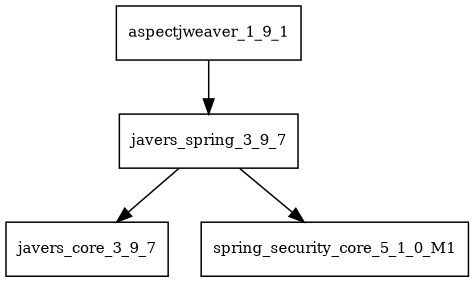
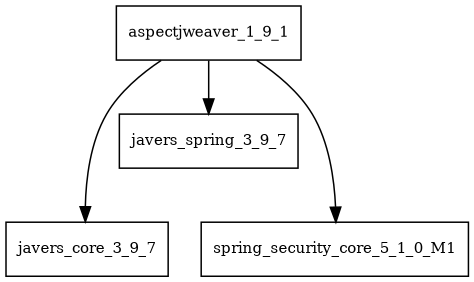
edge "javers_spring_3_9_7" -> "javers_core_3_9_7": now "aspectjweaver_1_9_1" -> "javers_core_3_9_7"
edge "javers_spring_3_9_7" -> "spring_security_core_5_1_0_M1": now "aspectjweaver_1_9_1" -> "spring_security_core_5_1_0_M1"
